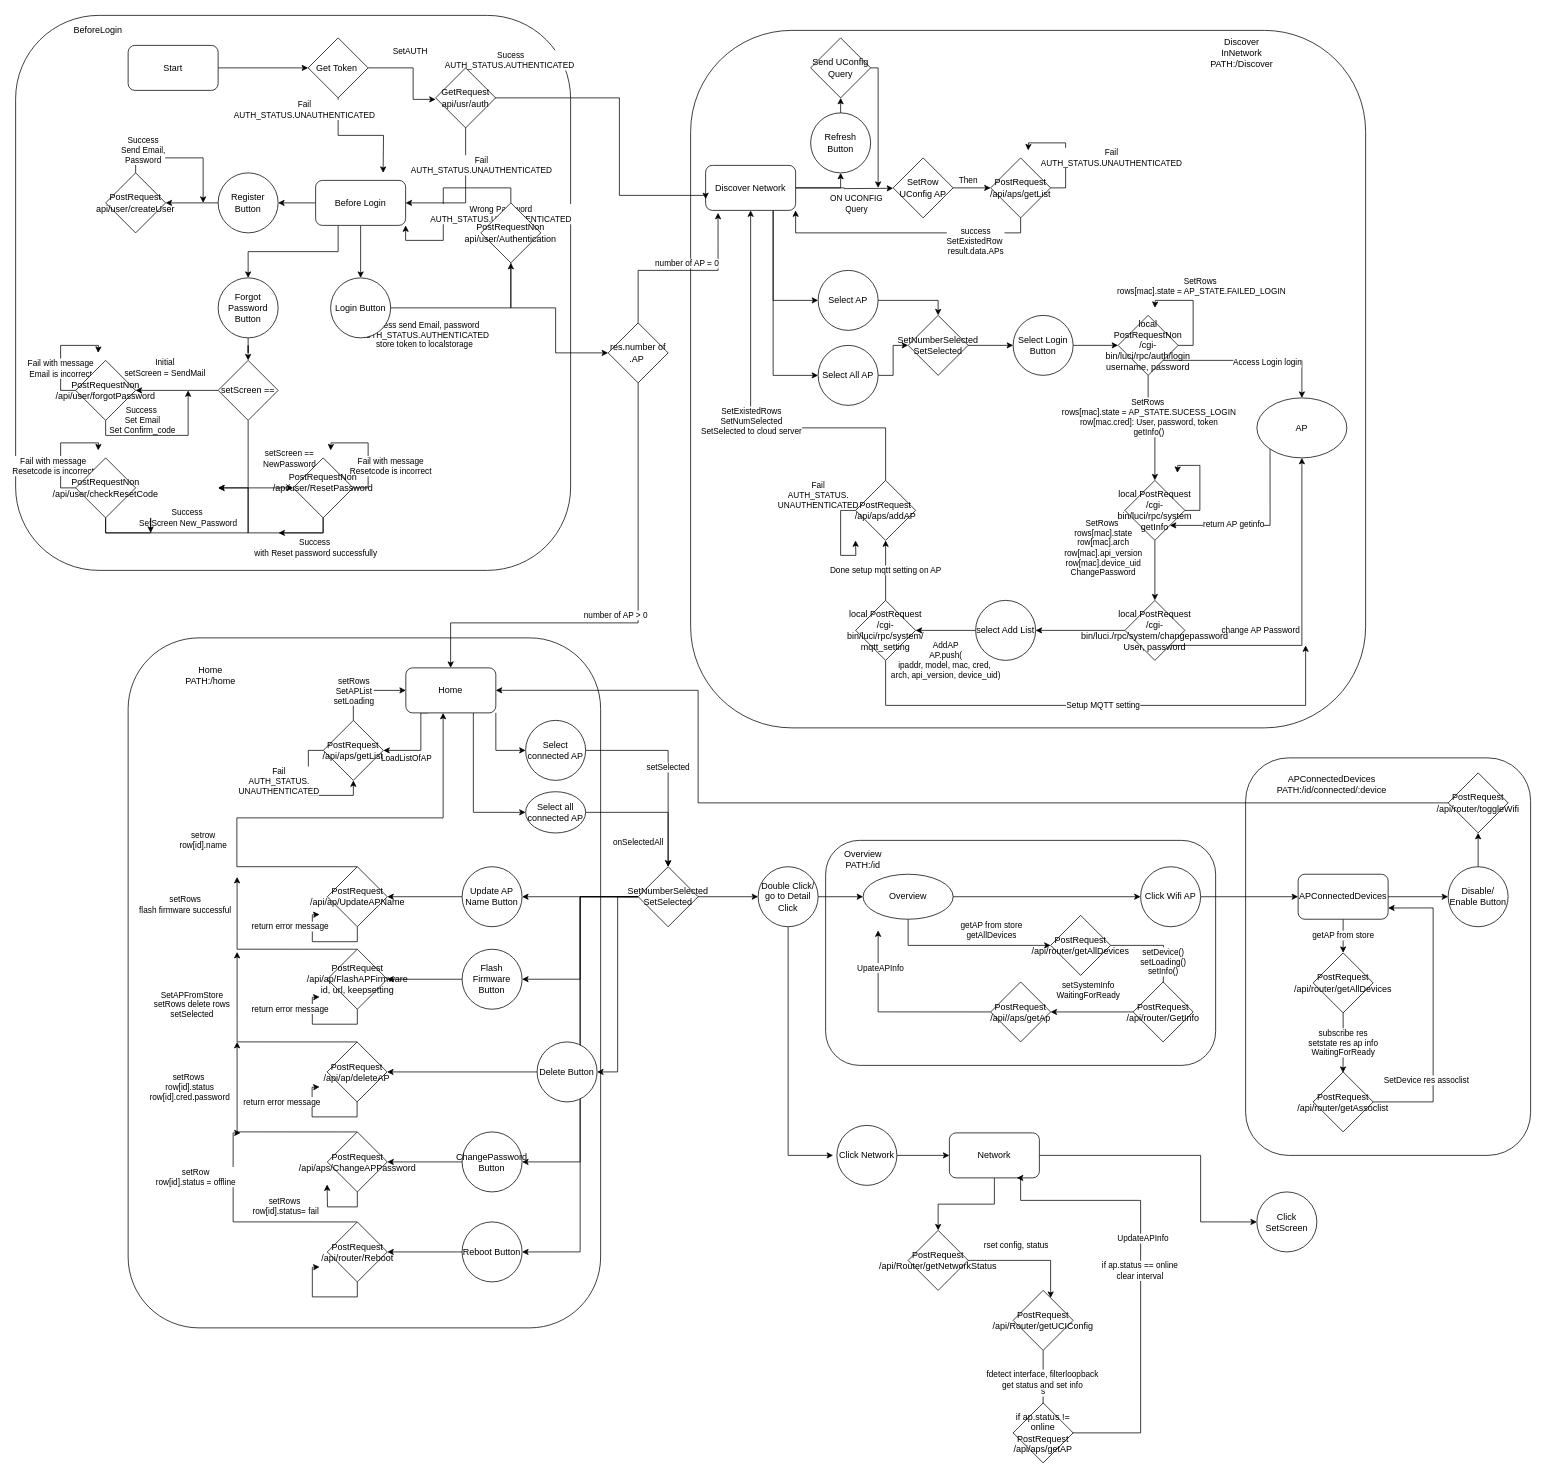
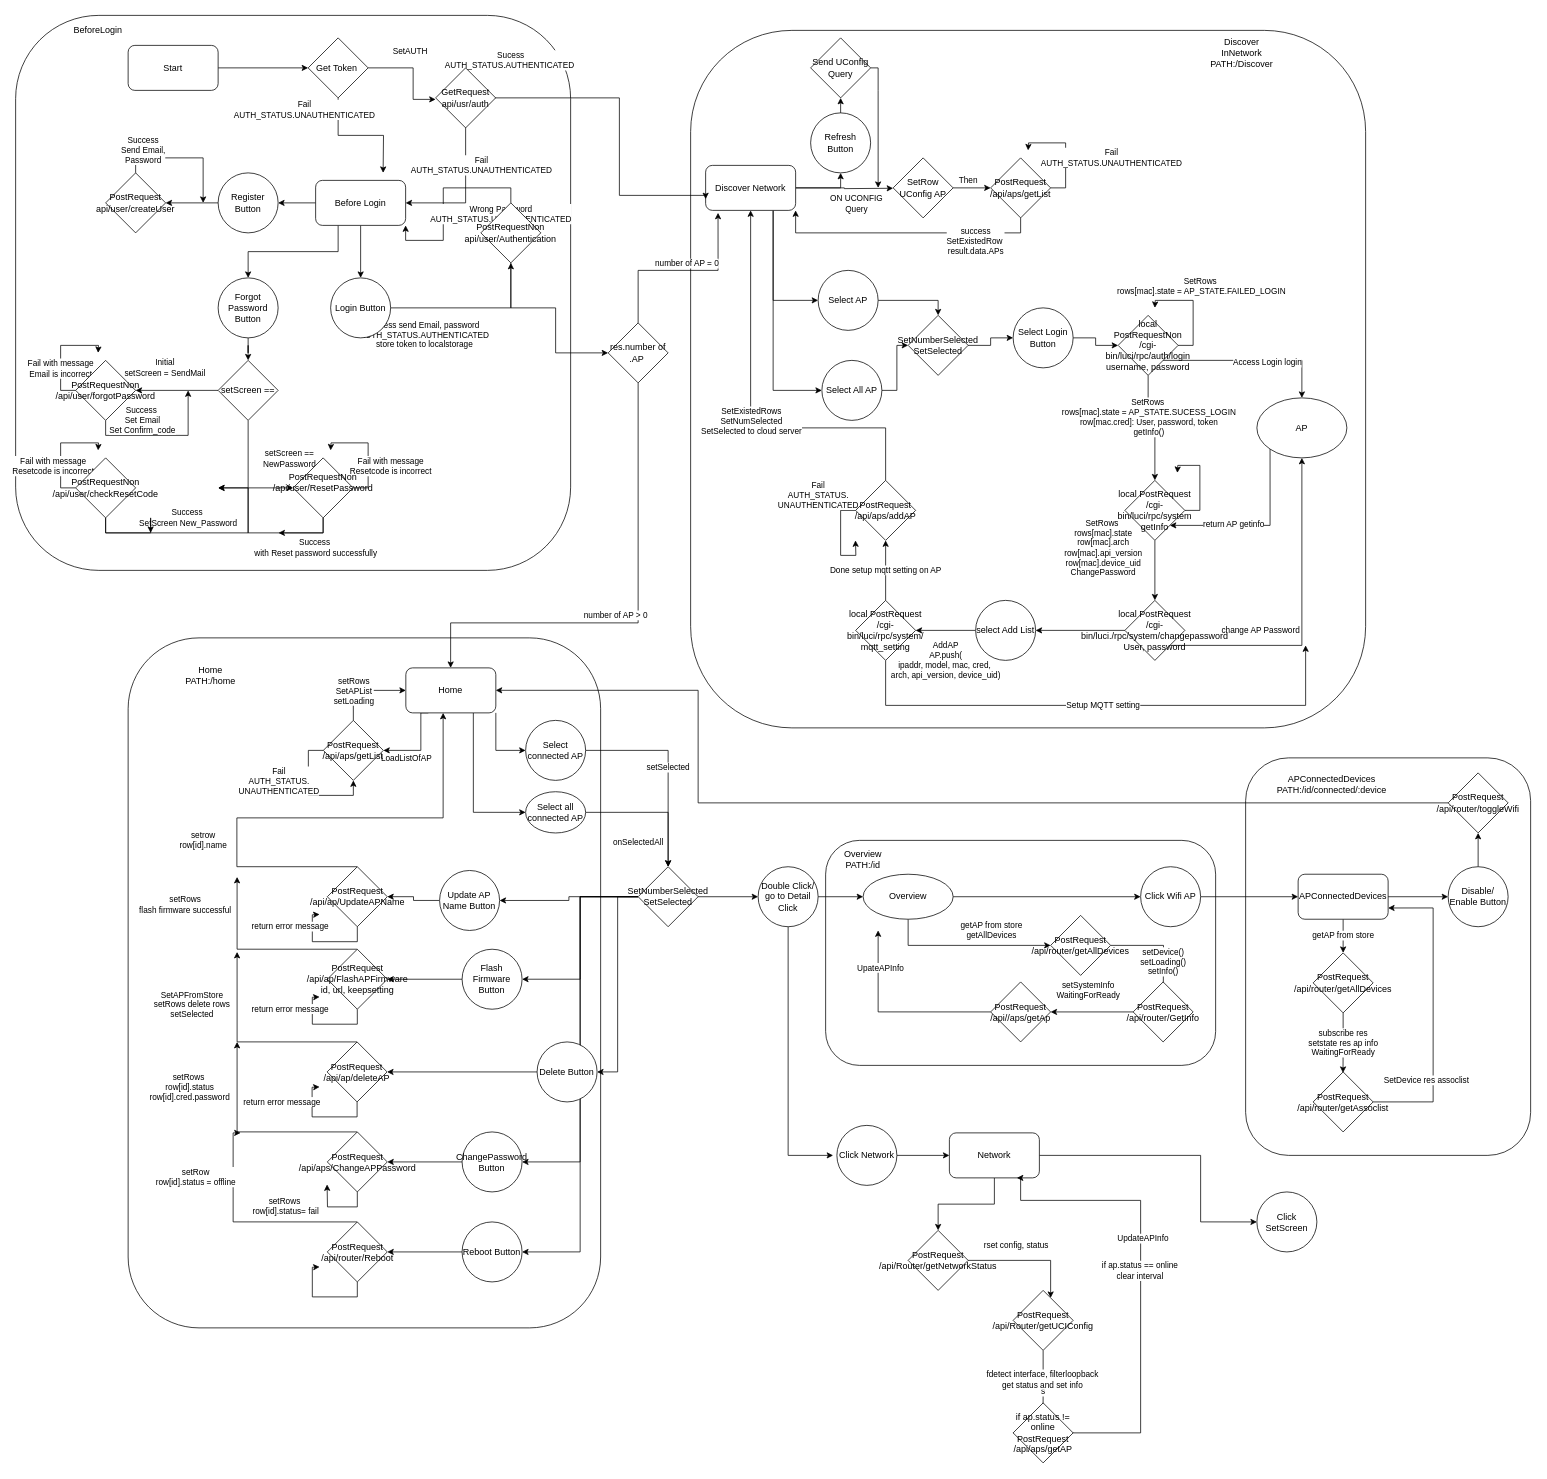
node "Select Login Button": moved (1043, 345) -> (1043, 338)
node "Select All AP": moved (848, 375) -> (852, 390)
node "Update AP Name Button": moved (492, 897) -> (469, 900)
